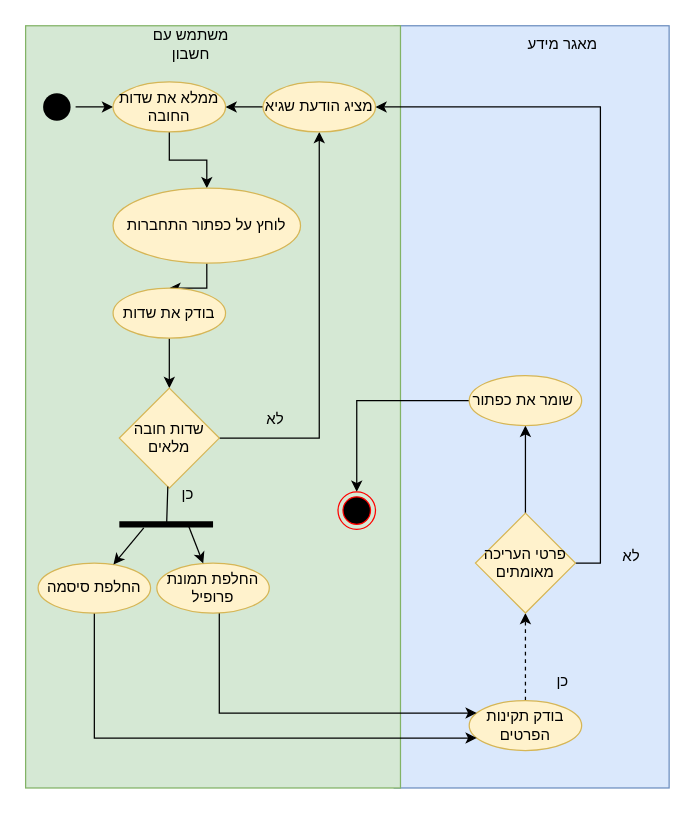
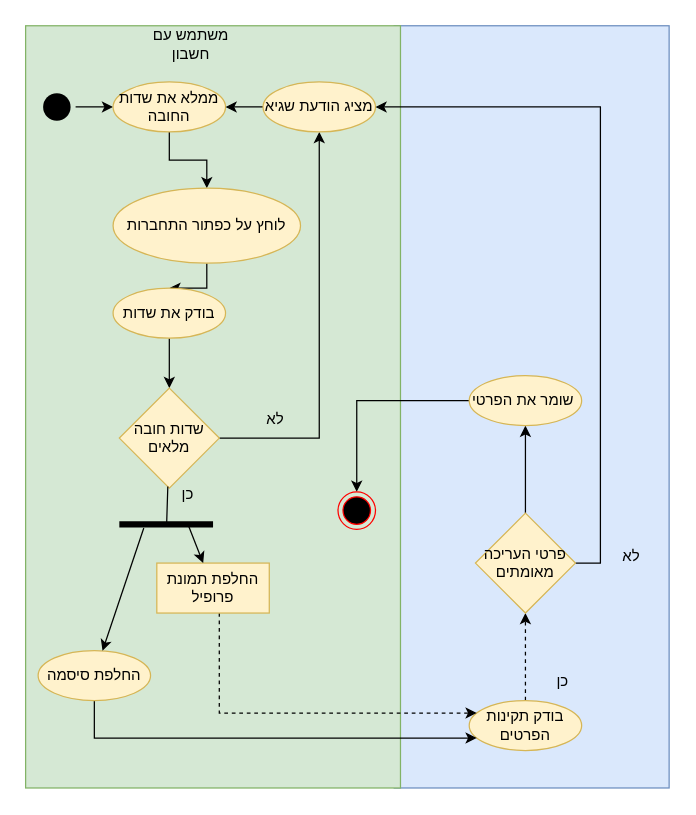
node "מאגר מידע": removed
node "שומר את כפתור": label "שומר את כפתור" -> "שומר את הפרטי"
node "החלפת סיסמה": moved (94, 588) -> (94, 676)
node "החלפת תמונת פרופיל": shape ellipse -> rectangle
edge "החלפת תמונת פרופיל" -> "בודק תקינות הפרטים": style solid -> dashed
